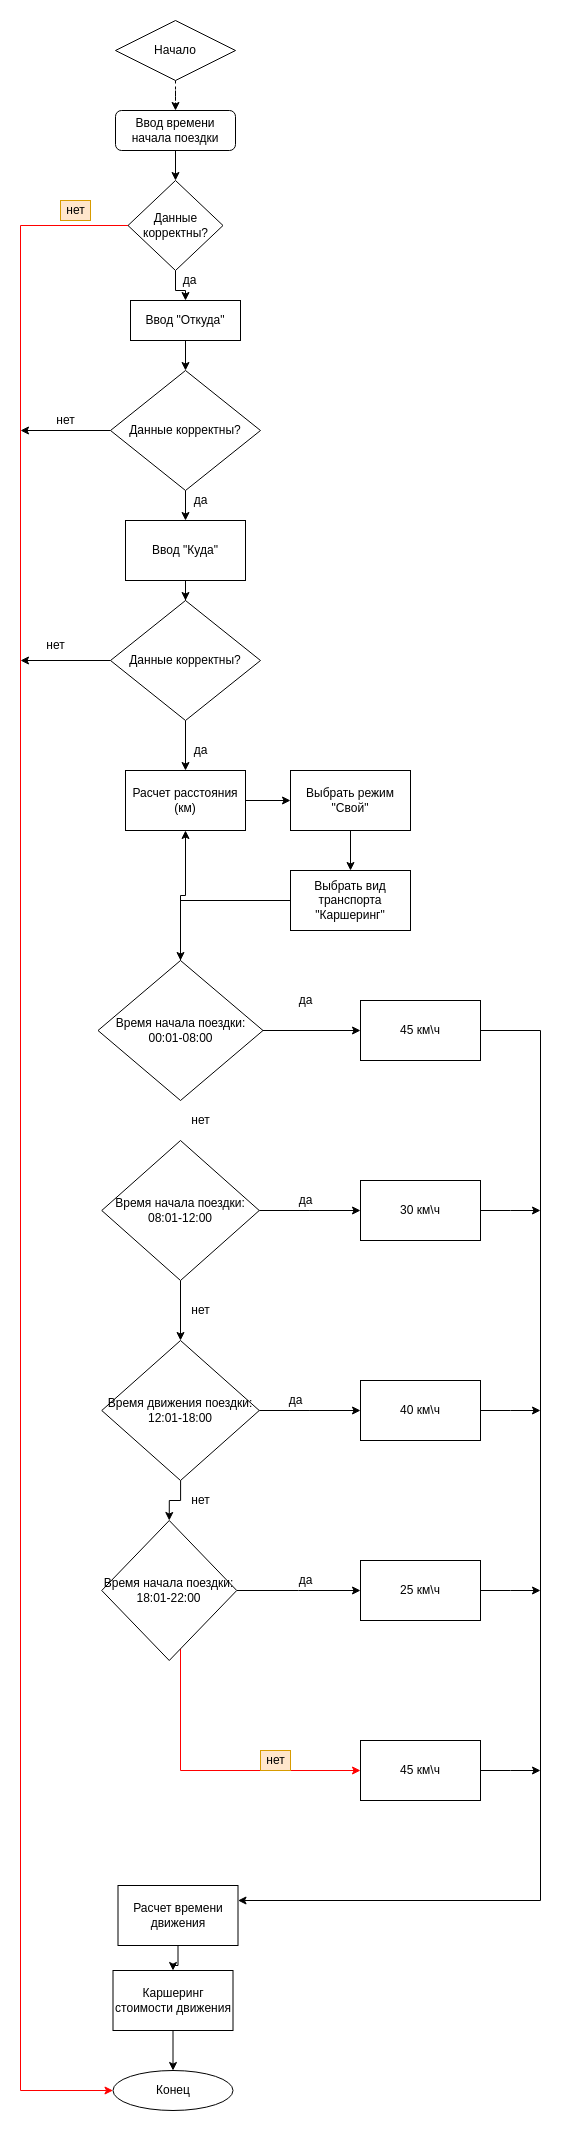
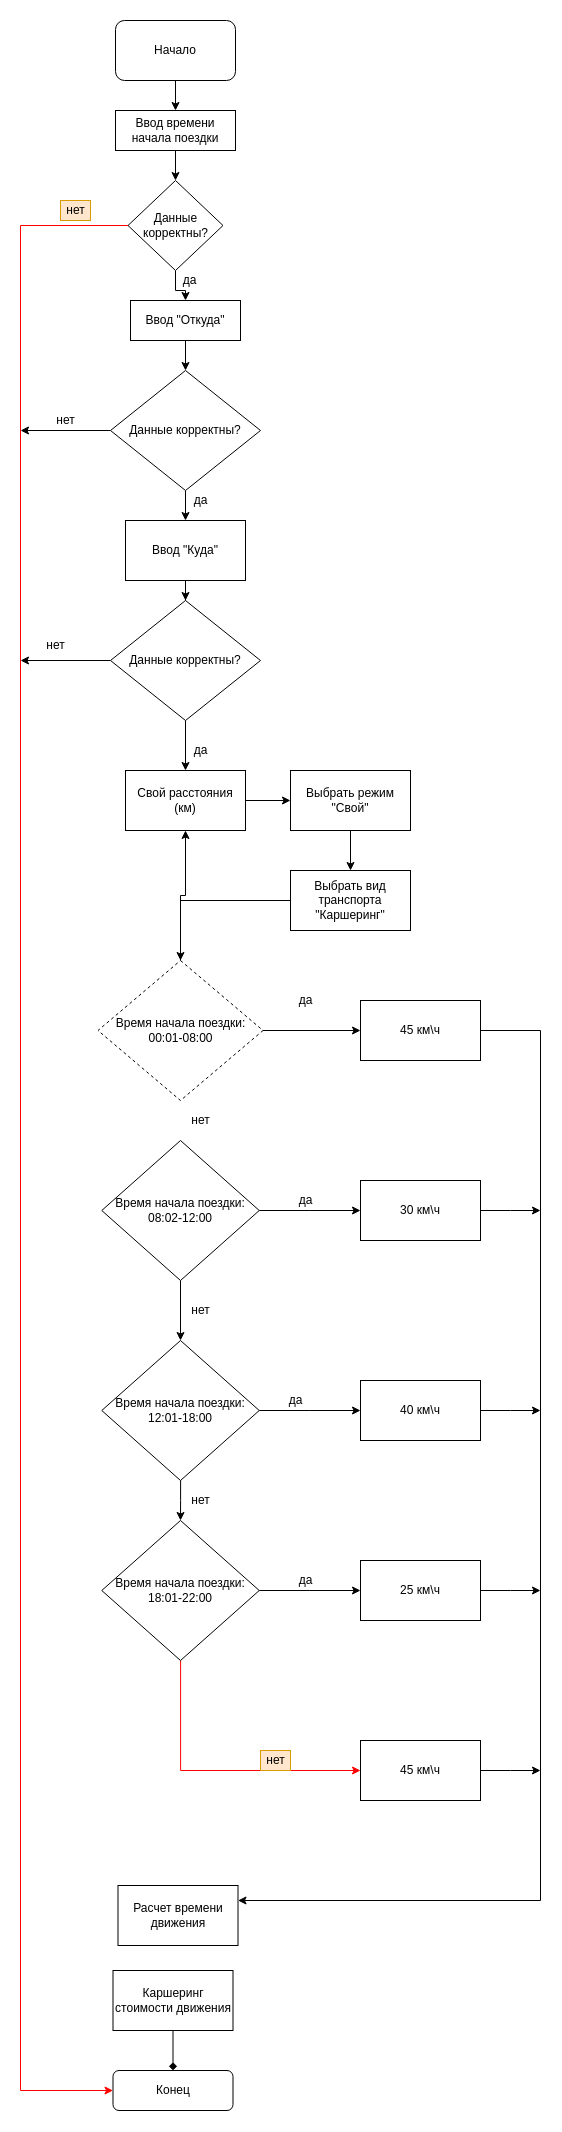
node "Начало": shape diamond -> rounded rectangle
edge "Начало" -> "Ввод времени начала поездки": style dashed -> solid
node "Ввод времени начала поездки": shape rounded rectangle -> rectangle
node "Расчет расстояния (км)": label "Расчет расстояния (км)" -> "Свой расстояния (км)"
node "Время начала поездки: 00:01-08:00": style solid -> dashed
node "Время начала поездки: 08:01-12:00": label "Время начала поездки: 08:01-12:00" -> "Время начала поездки: 08:02-12:00"
node "Время движения поездки: 12:01-18:00": label "Время движения поездки: 12:01-18:00" -> "Время начала поездки: 12:01-18:00"
node "Время начала поездки: 18:01-22:00": size 135x140 -> 158x140
edge "Расчет времени движения" -> "Каршеринг стоимости движения": removed
edge "Каршеринг стоимости движения" -> "Конец": arrowhead classic -> diamond
node "Конец": shape ellipse -> rounded rectangle
